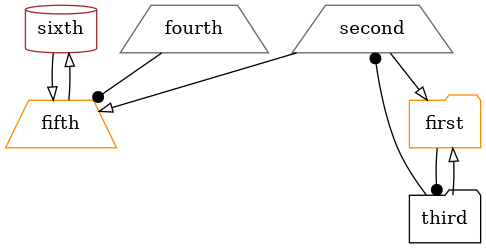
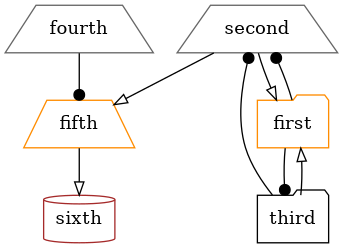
edge "sixth" -> "fifth": removed
edge "first" -> "second": added
